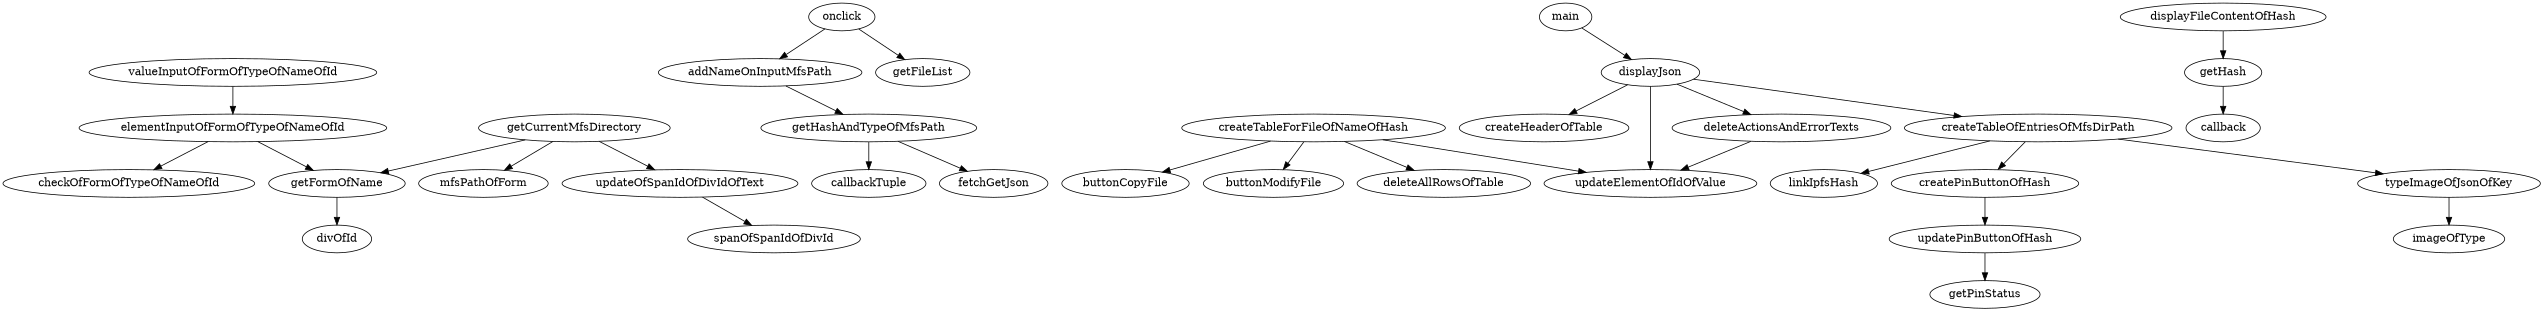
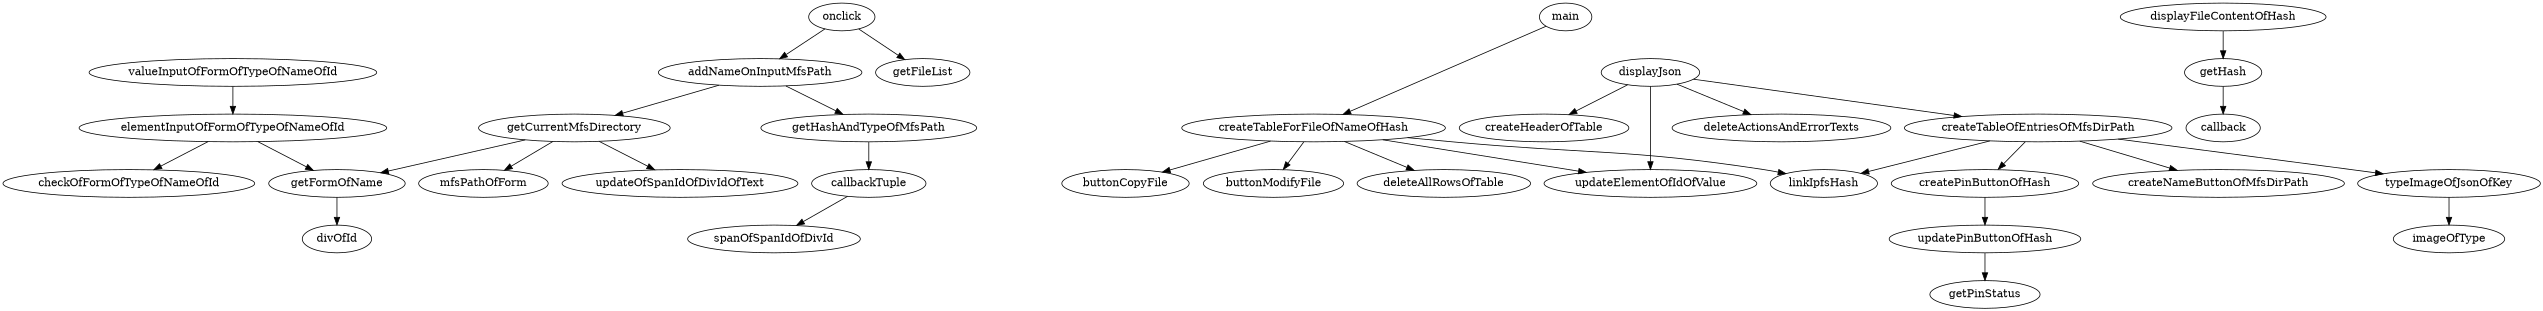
edge "main" -> "displayJson": now "main" -> "createTableForFileOfNameOfHash"
edge "addNameOnInputMfsPath" -> "getCurrentMfsDirectory": added
edge "createTableForFileOfNameOfHash" -> "linkIpfsHash": added
edge "deleteActionsAndErrorTexts" -> "updateElementOfIdOfValue": removed
node "fetchGetJson": removed
node "createNameButtonOfMfsDirPath": added
edge "updateOfSpanIdOfDivIdOfText" -> "spanOfSpanIdOfDivId": now "callbackTuple" -> "spanOfSpanIdOfDivId"
